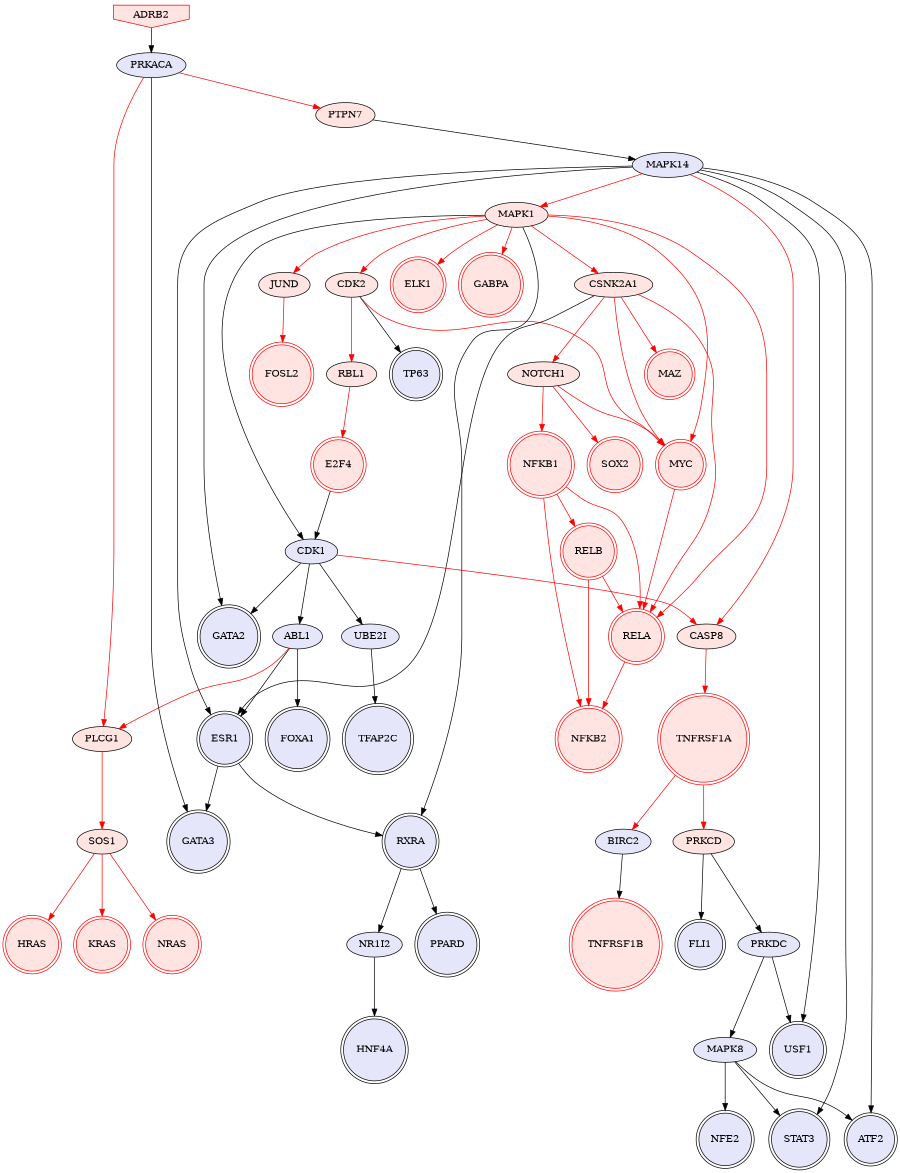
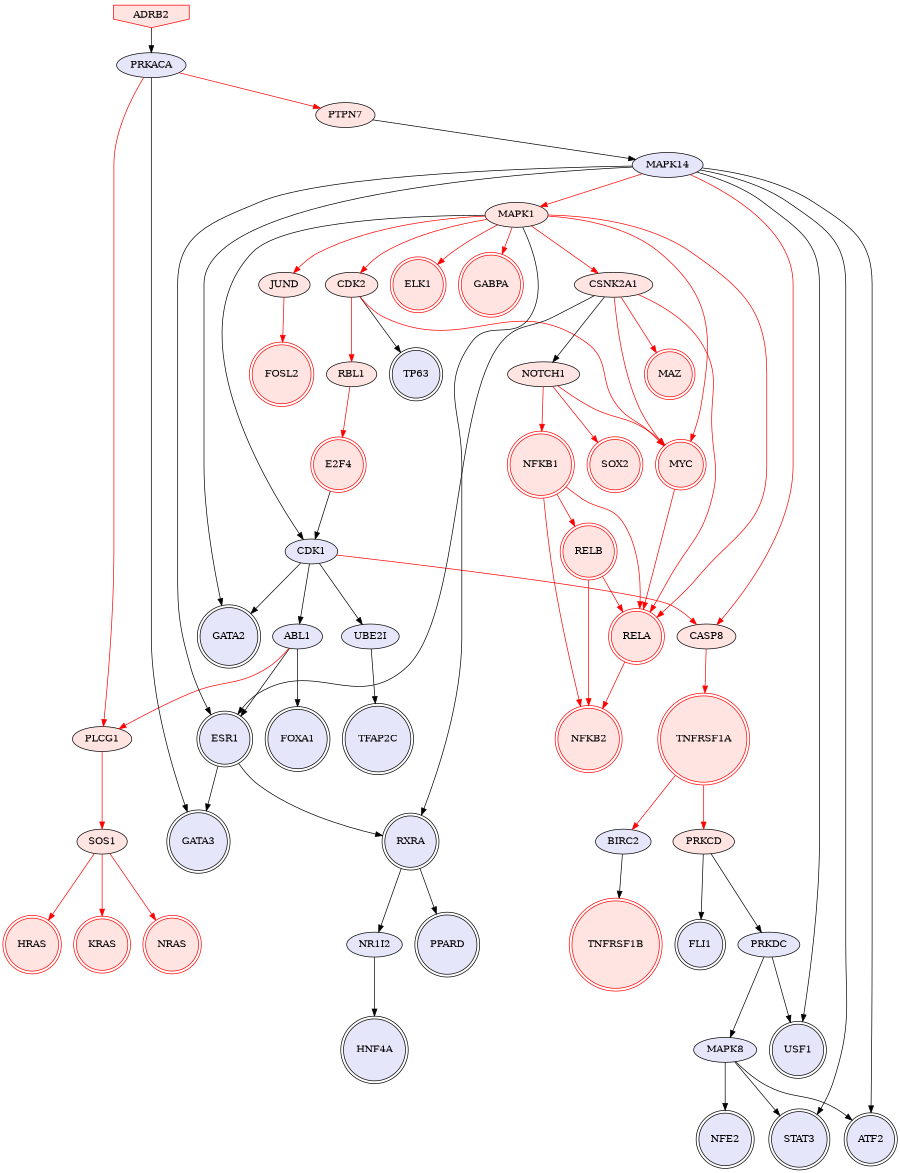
edge "CSNK2A1" -> "NOTCH1": color red -> black
